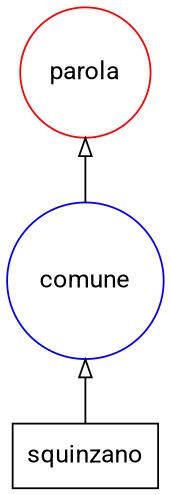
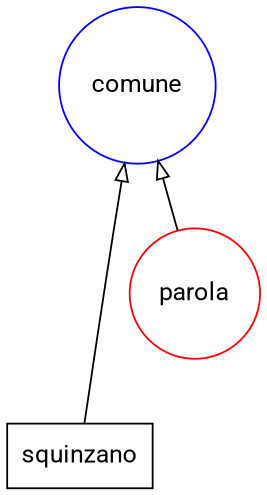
edge "comune" -> "parola": reversed
